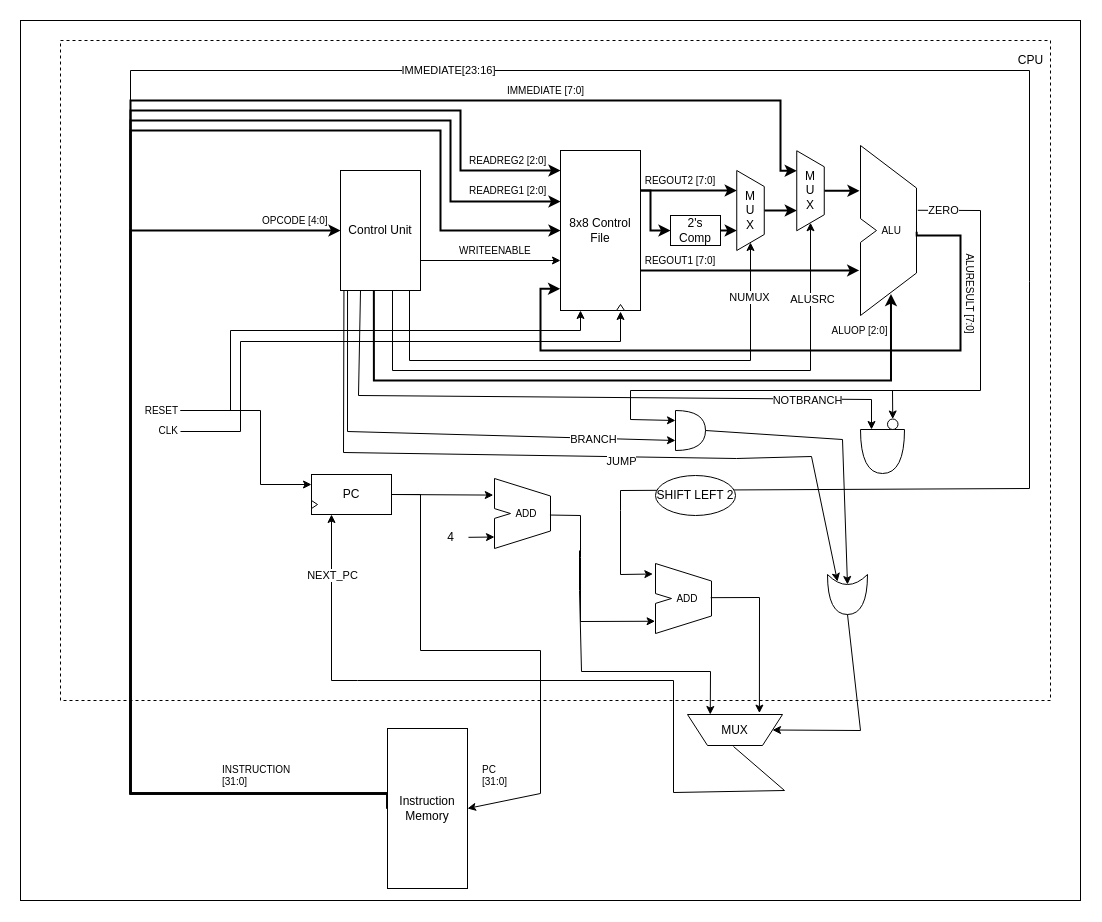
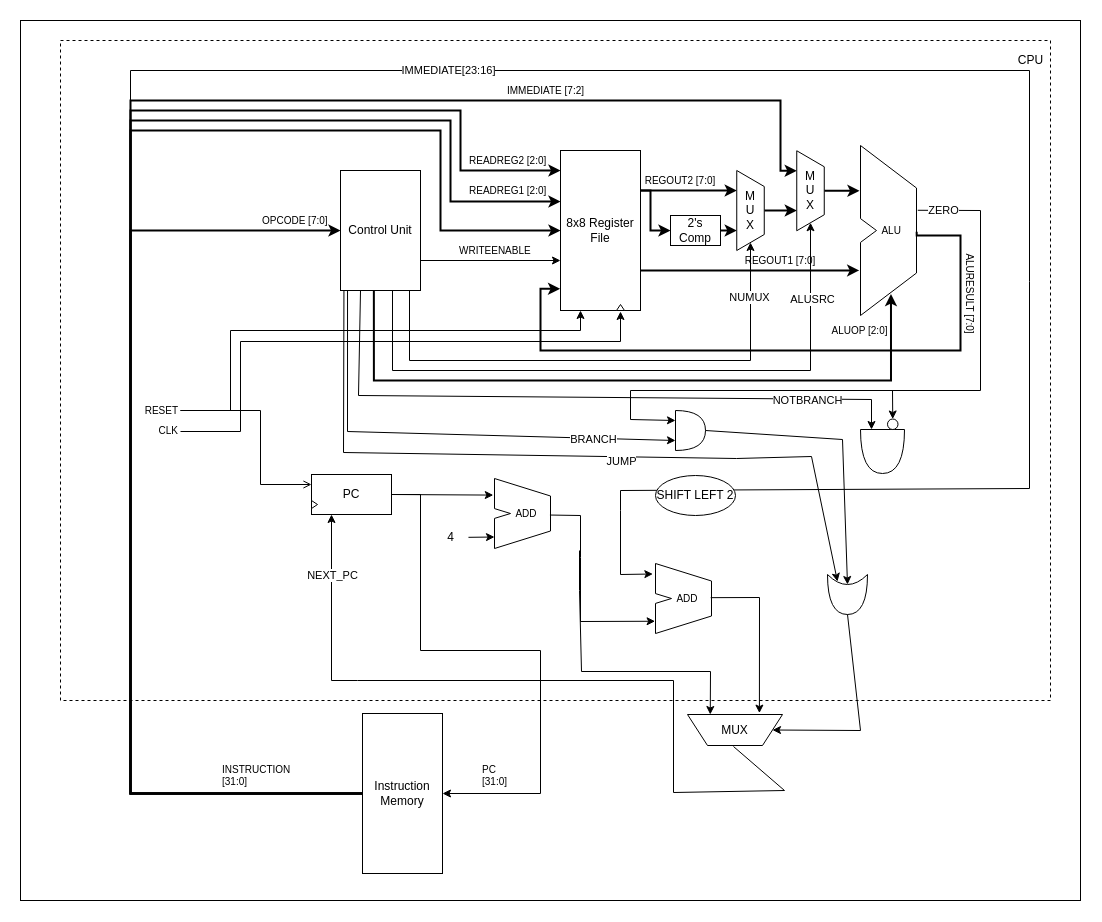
node "IMMEDIATE [7:0]": label "IMMEDIATE [7:0]" -> "IMMEDIATE [7:2]"
node "OPCODE [4:0]": label "OPCODE [4:0]" -> "OPCODE [7:0]"
node "8x8 Control File": label "8x8 Control File" -> "8x8 Register File"
node "REGOUT1 [7:0]": moved (681, 261) -> (781, 261)
edge "RESET" -> "PC": arrowhead classic -> open
node "Instruction Memory": moved (428, 809) -> (403, 794)
